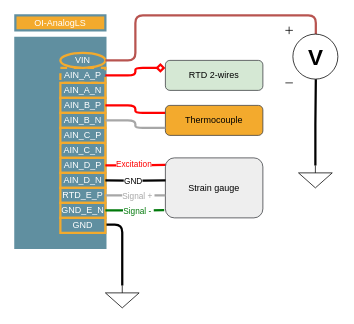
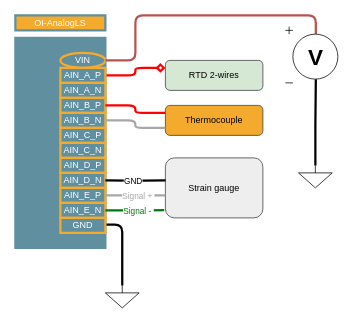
node "AIN_A_P": style dashed -> solid
edge "AIN_D_P" -- "Strain gauge": removed, label "Excitation"
node "RTD_E_P": label "RTD_E_P" -> "AIN_E_P"
node "GND_E_N": label "GND_E_N" -> "AIN_E_N"
